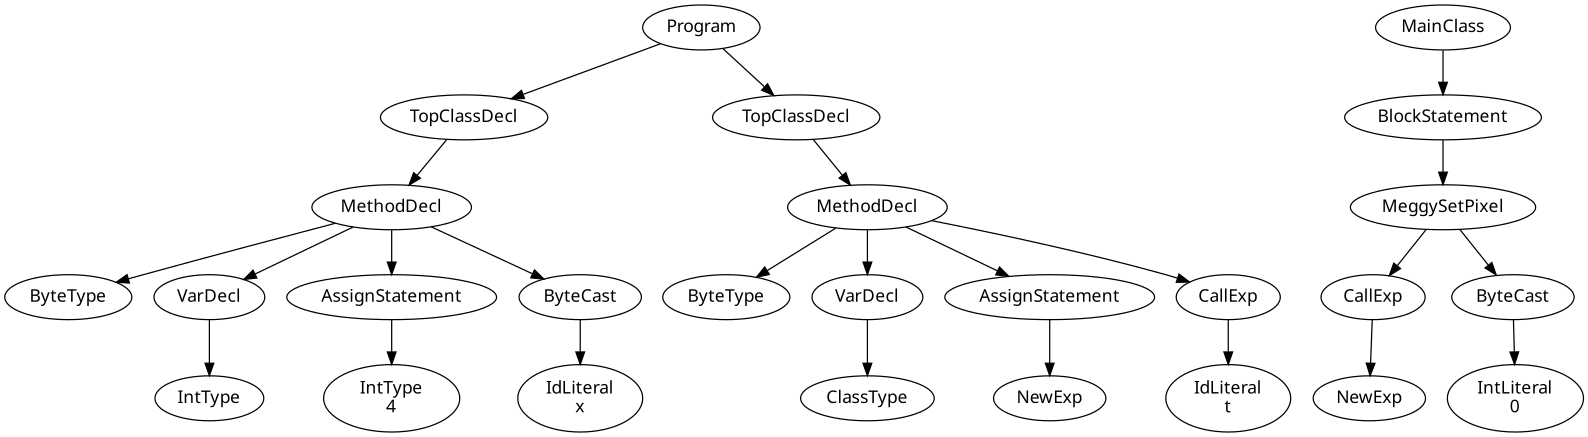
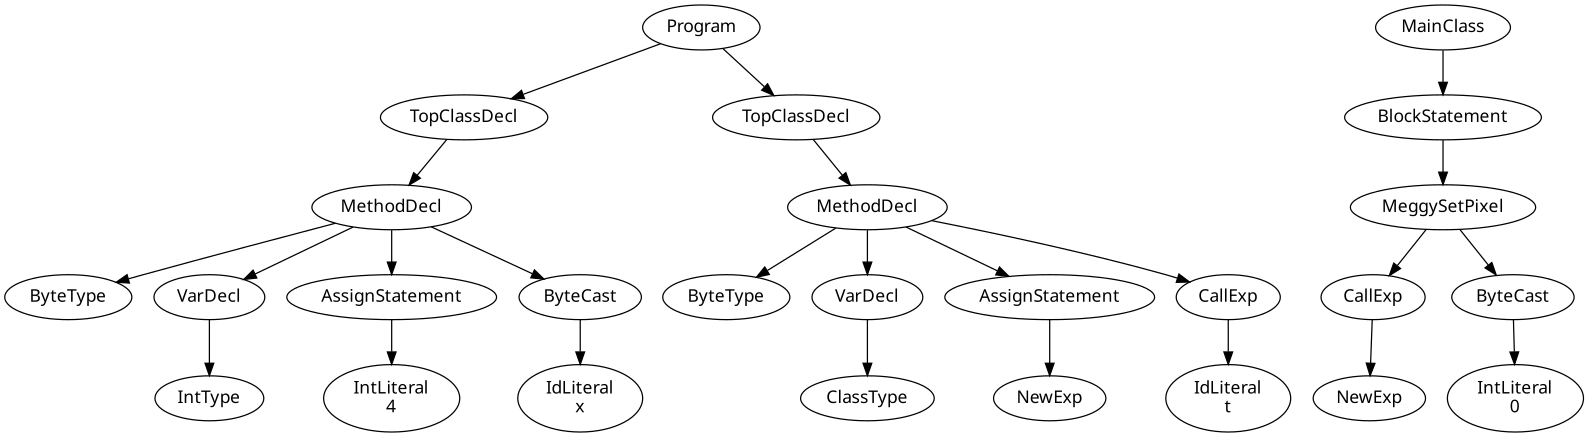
node "IntType 4": label "IntType 4" -> "IntLiteral 4"
